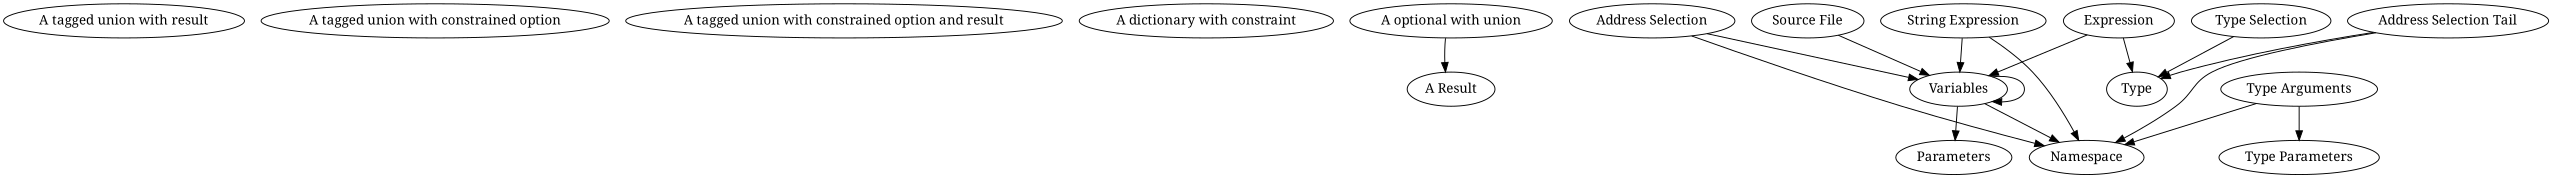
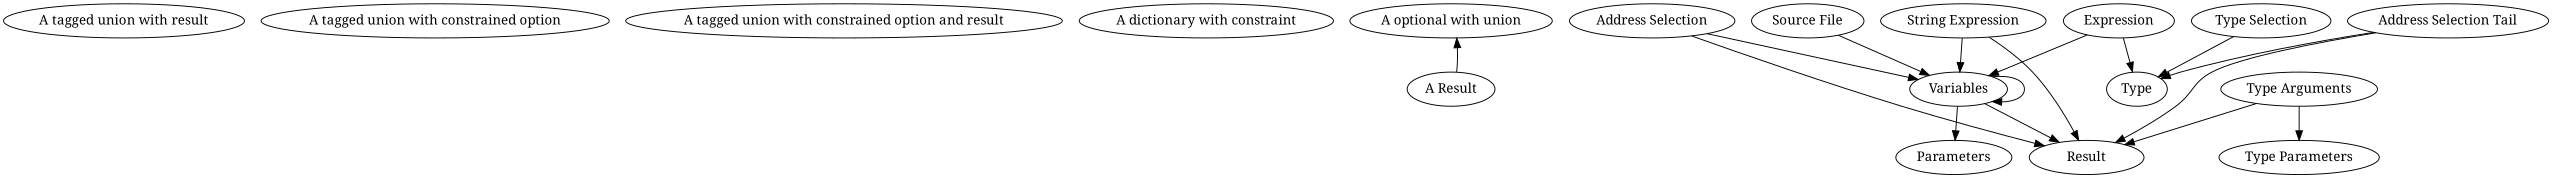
edge "A optional with union" -> "A Result": reversed
node "Namespace": label "Namespace" -> "Result"
